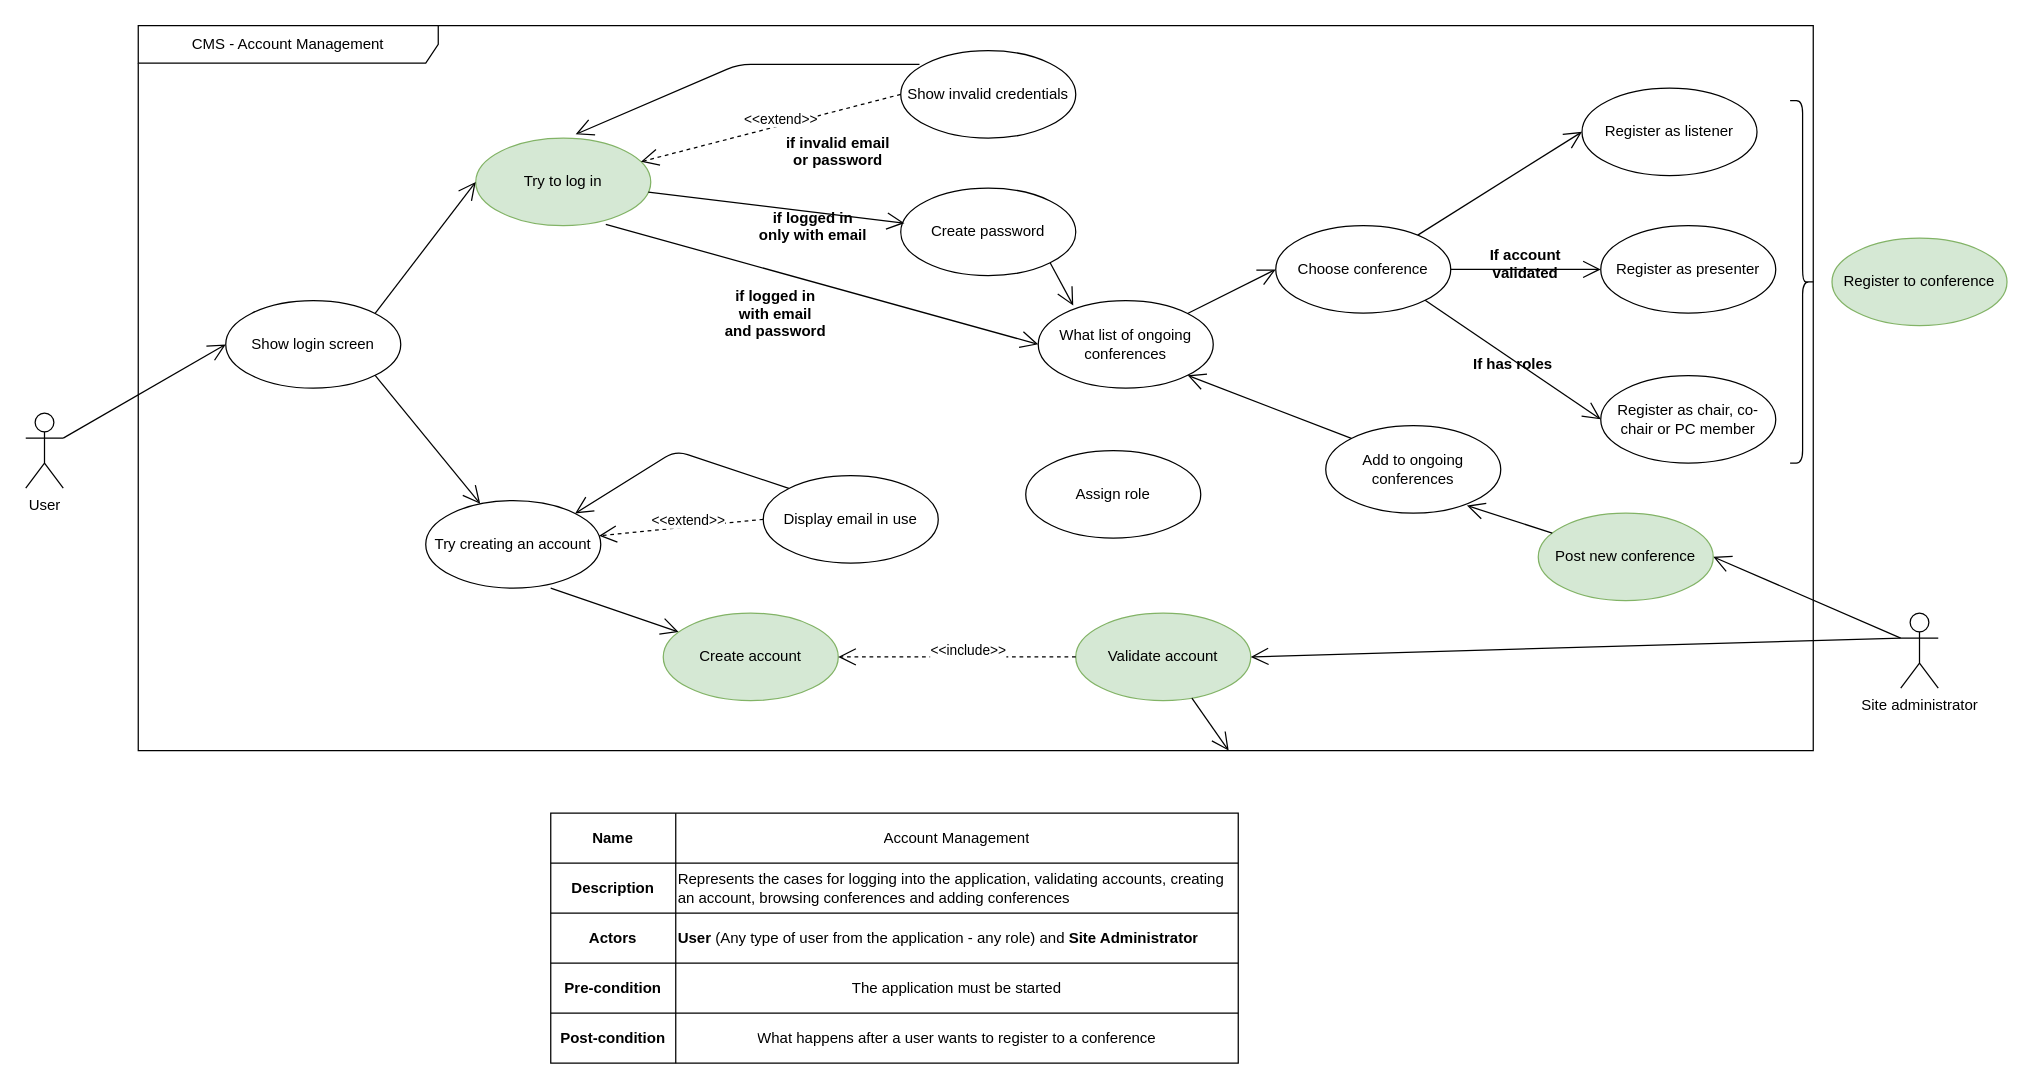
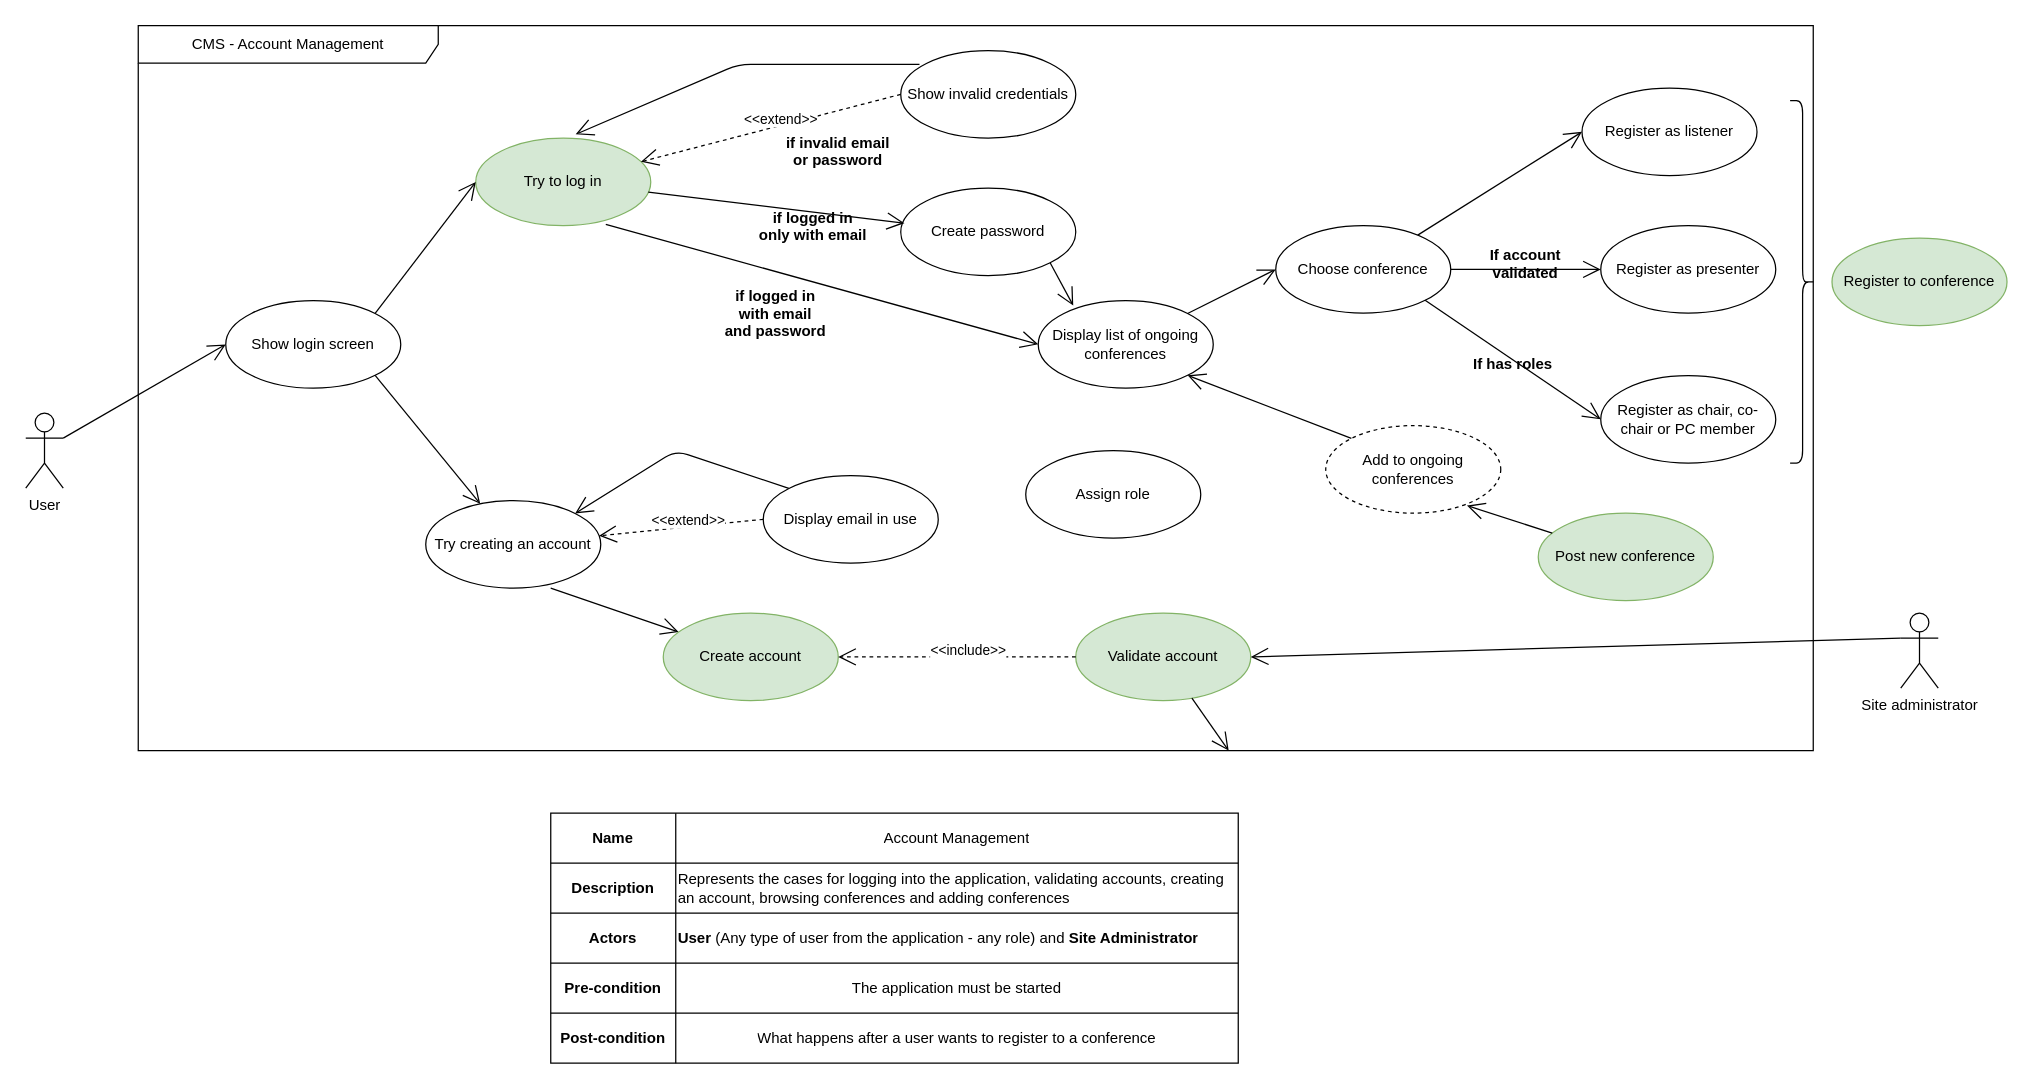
node "What list of ongoing conferences": label "What list of ongoing conferences" -> "Display list of ongoing conferences"
node "Add to ongoing conferences": style solid -> dashed
edge "Site administrator" -> "Post new conference": removed
